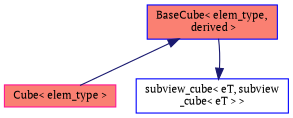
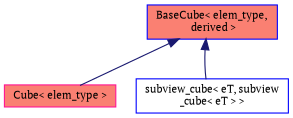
edge "BaseCube< elem_type, derived >" -> "subview_cube< eT, subview _cube< eT > >": reversed
